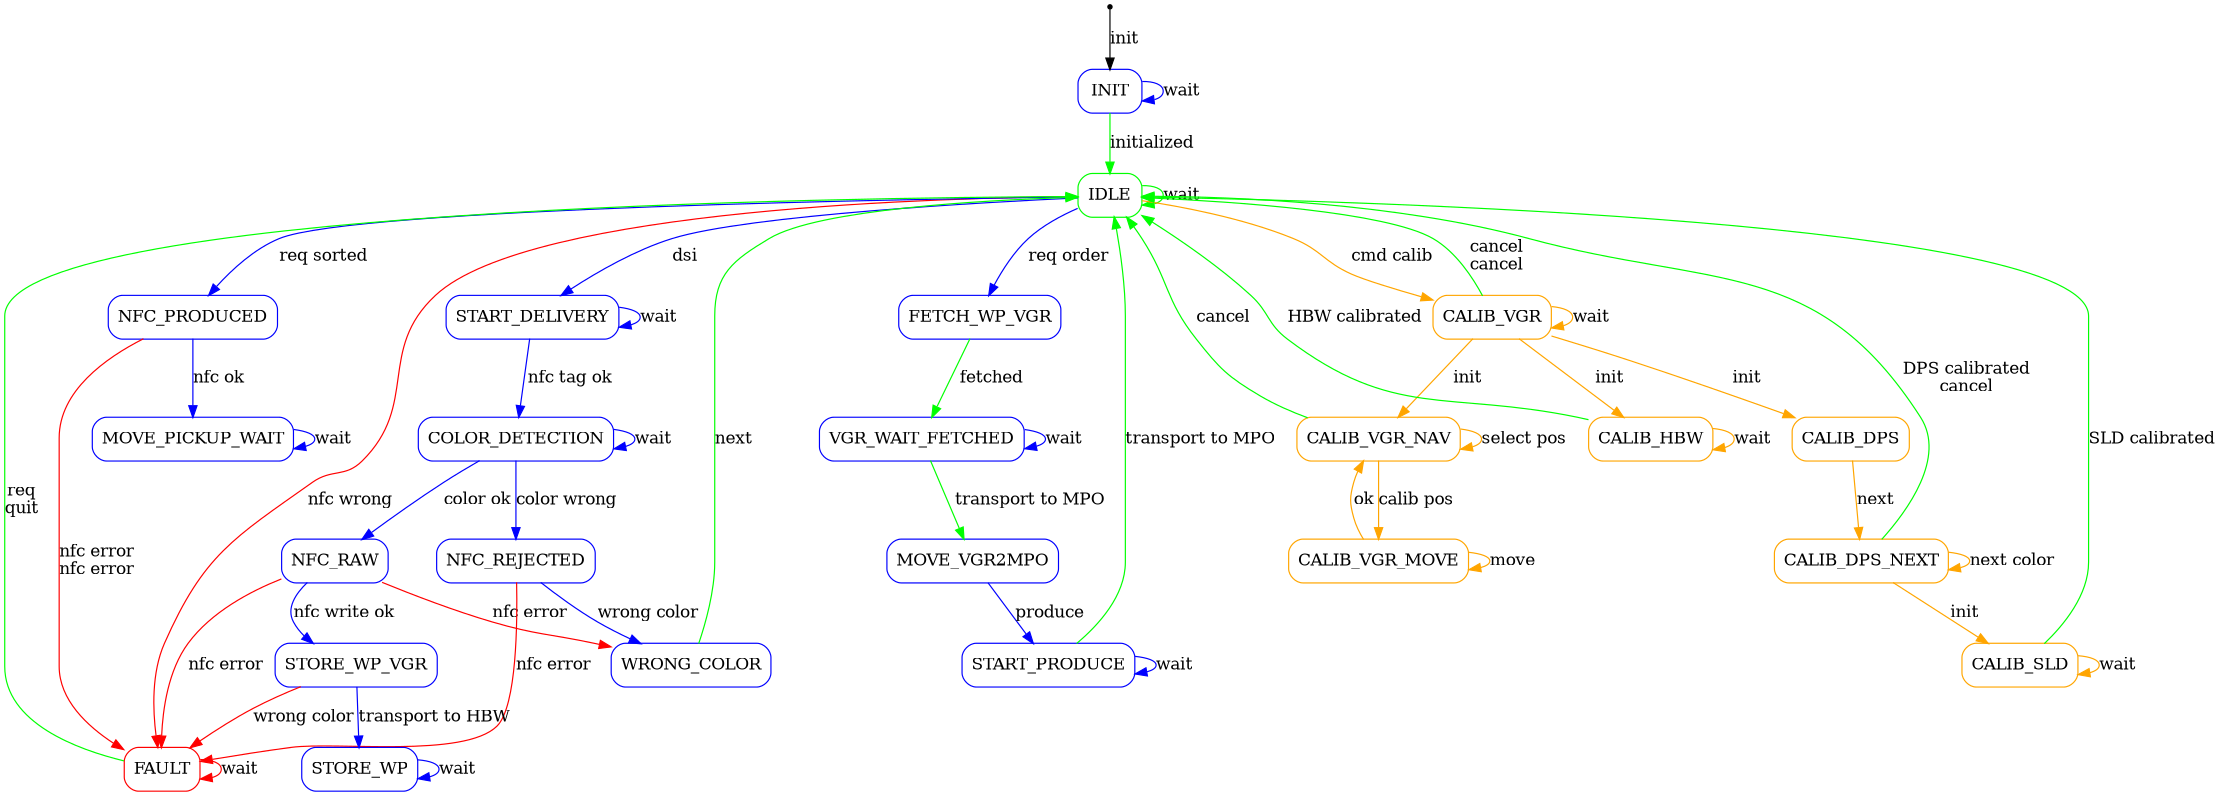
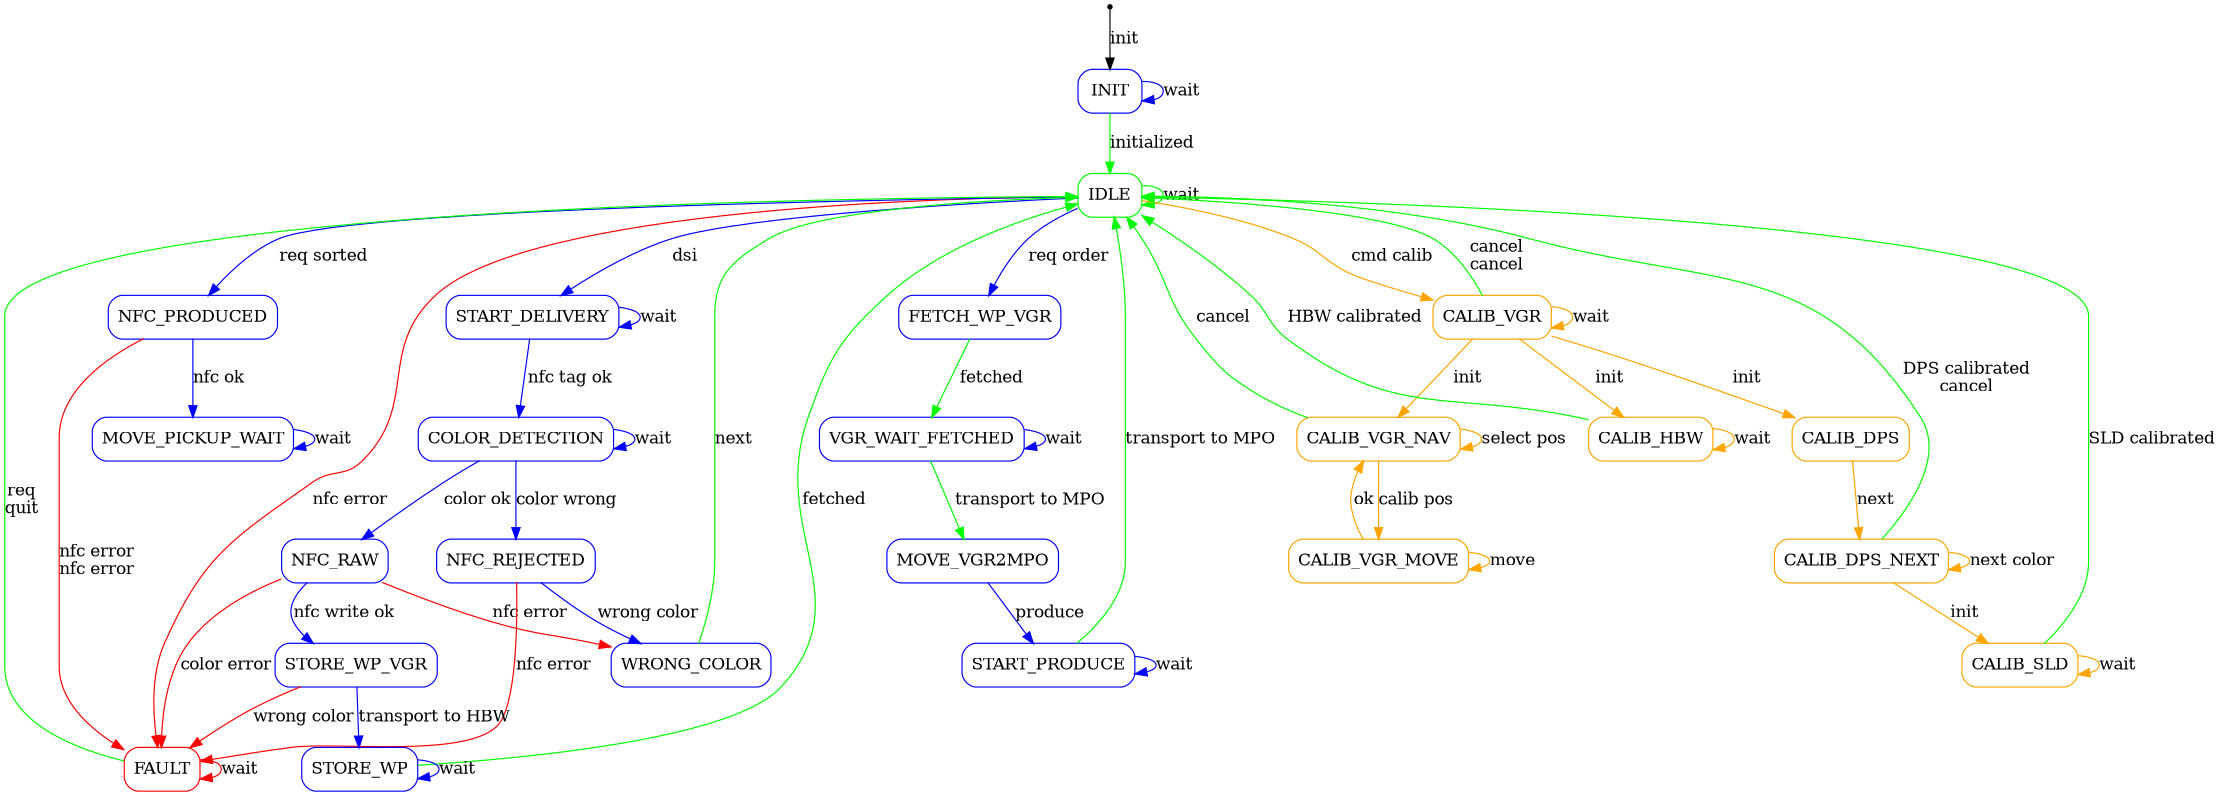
edge "IDLE" -> "FAULT": label "nfc wrong" -> "nfc error"
edge "STORE_WP" -> "IDLE": added, label "fetched"
edge "NFC_RAW" -> "FAULT": label "nfc error" -> "color error"
